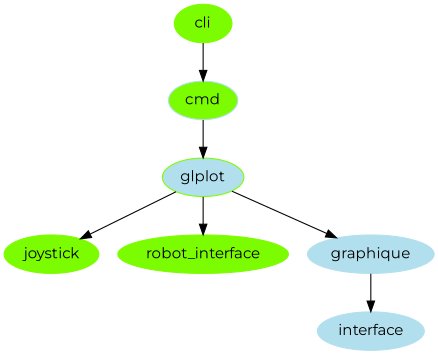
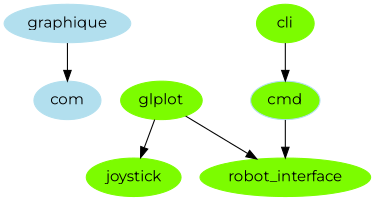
edge "cmd" -> "glplot": now "cmd" -> "robot_interface"
node "glplot": fillcolor lightblue2 -> lawngreen
edge "glplot" -> "graphique": removed
node "interface": label "interface" -> "com"
